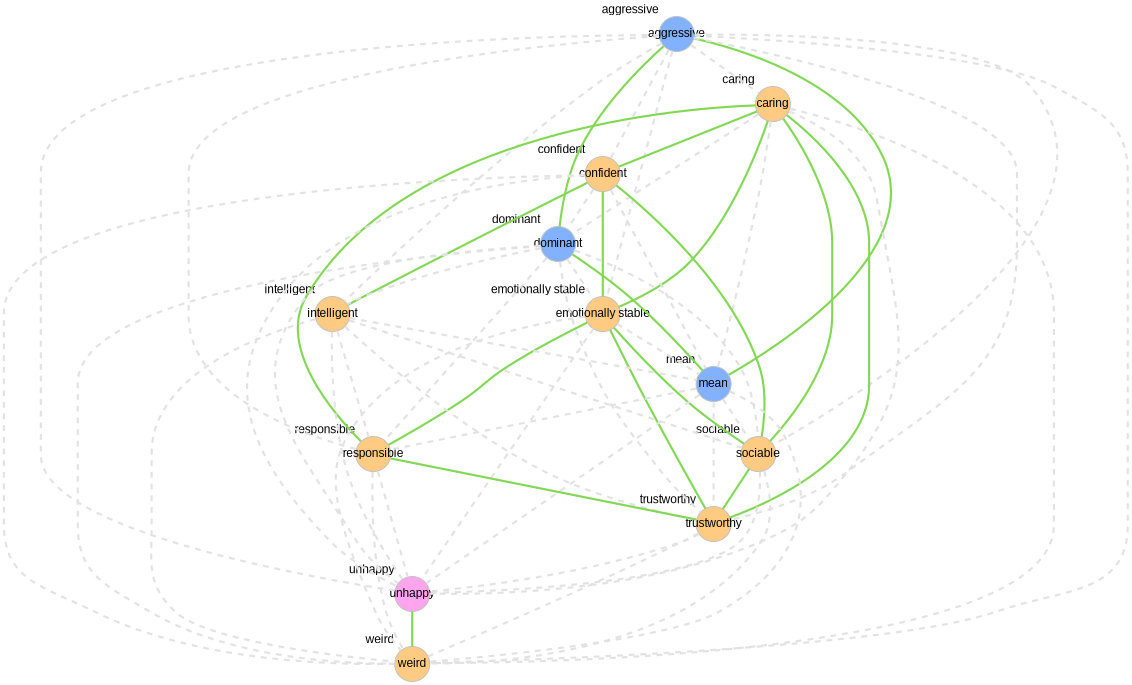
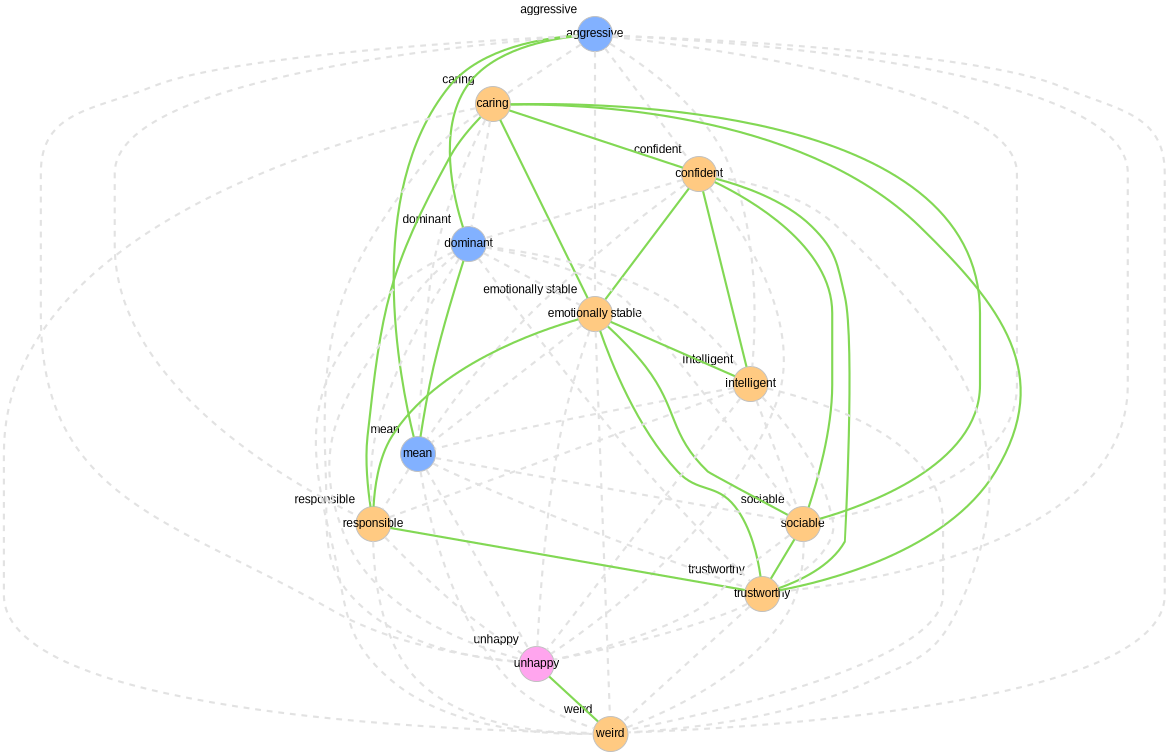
edge "emotionally stable emotionally stable" -- "intelligent intelligent": added
edge "confident confident" -- "trustworthy trustworthy": added
